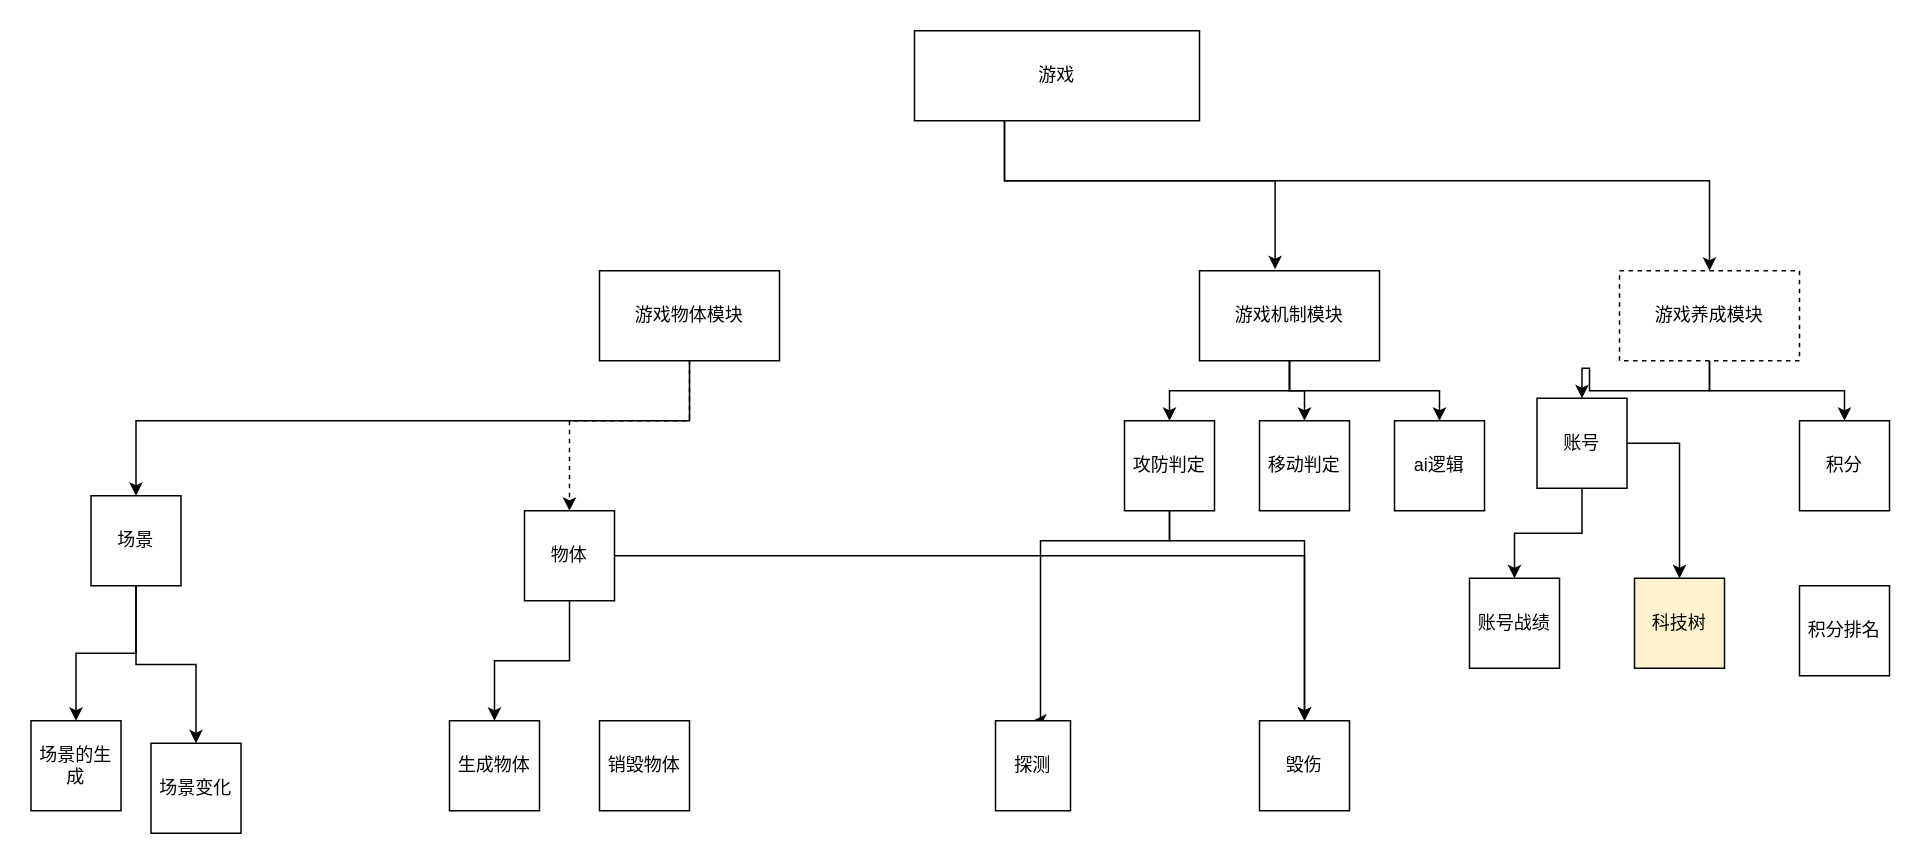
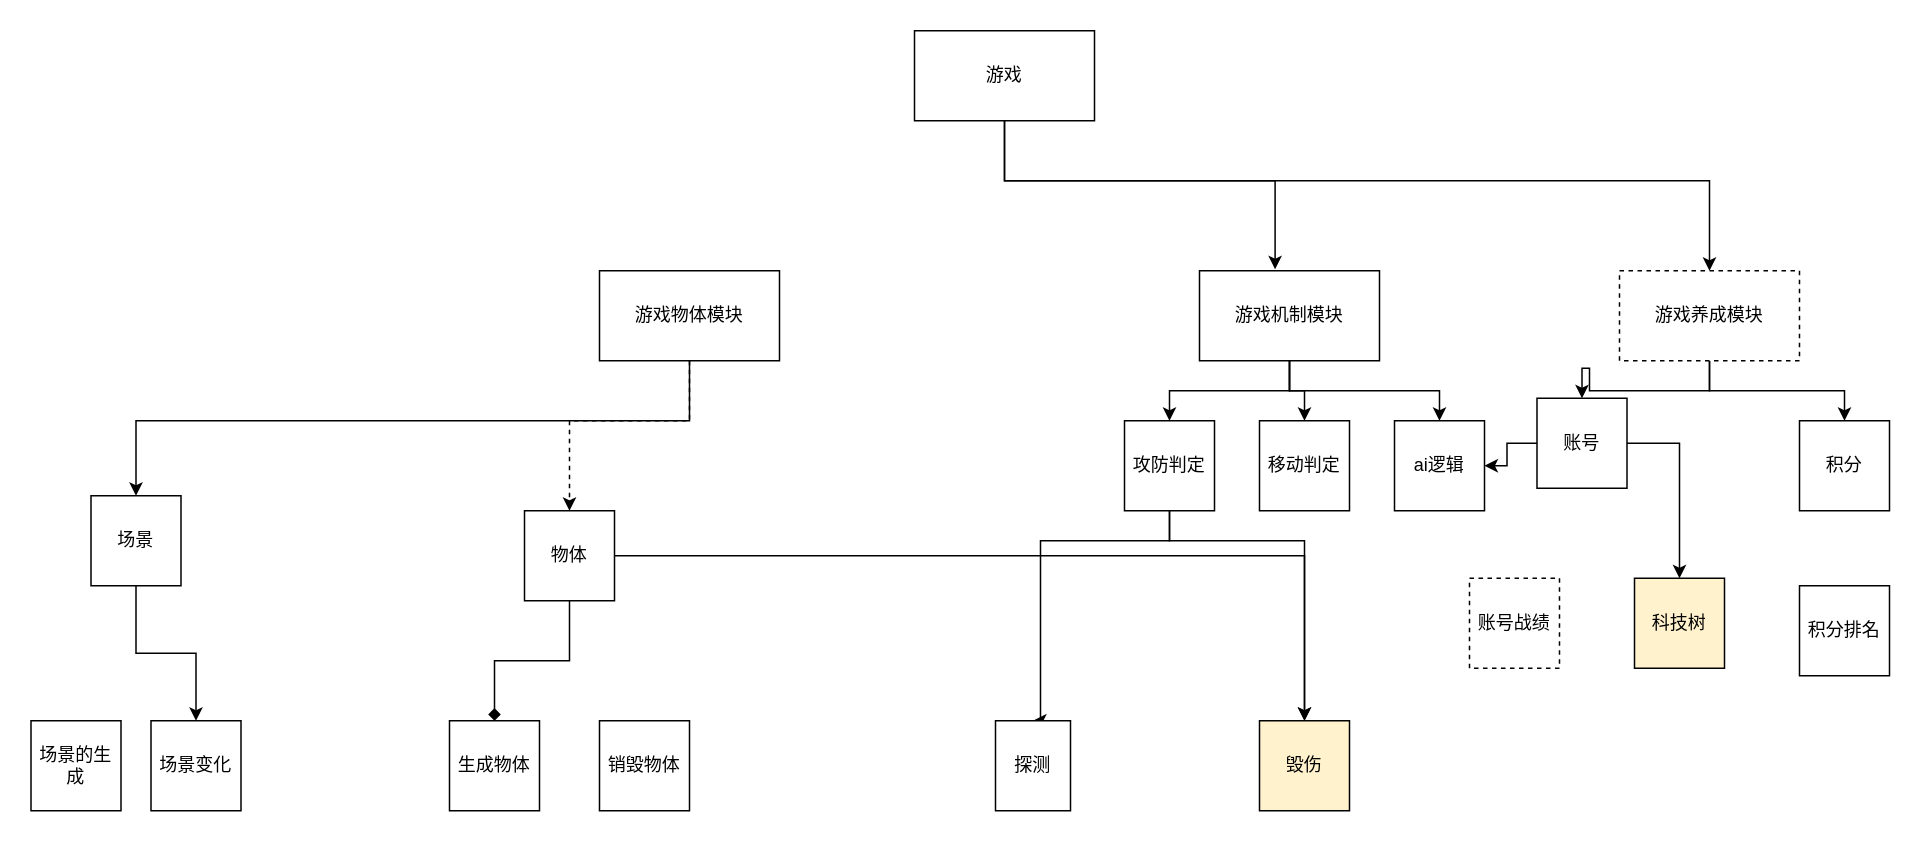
node "游戏": size 285x90 -> 180x90
edge "账号" -> "账号战绩": now "账号" -> "ai逻辑"
node "账号战绩": style solid -> dashed
edge "场景" -> "场景的生成": removed
edge "物体" -> "生成物体": arrowhead classic -> diamond
node "毁伤": fillcolor #ffffff -> #fff2cc
node "场景变化": moved (196, 788) -> (196, 766)
